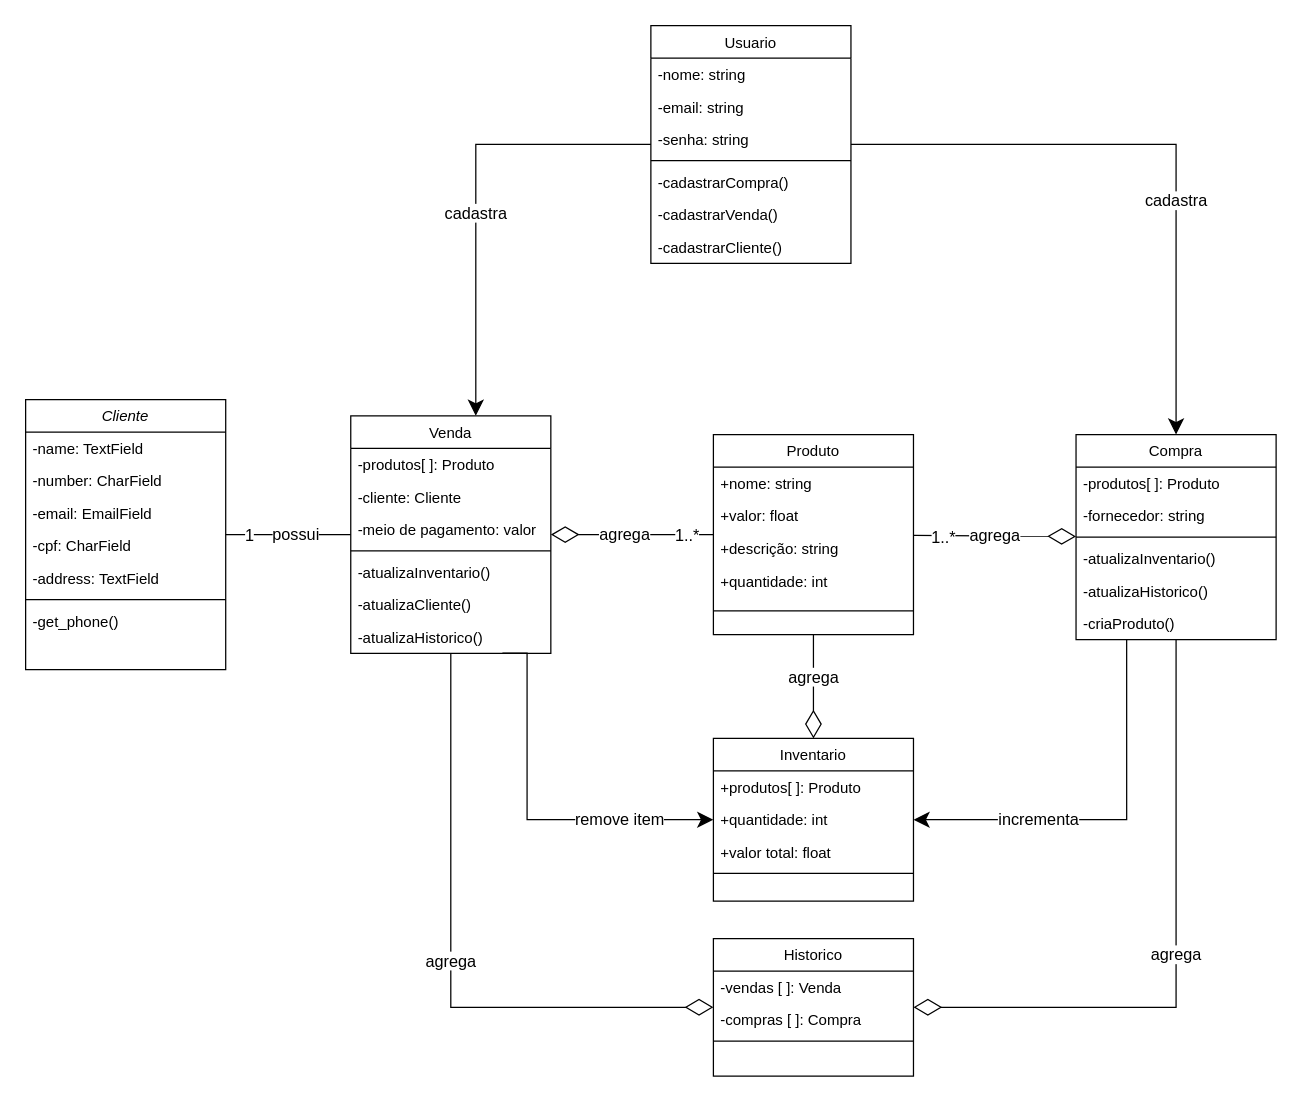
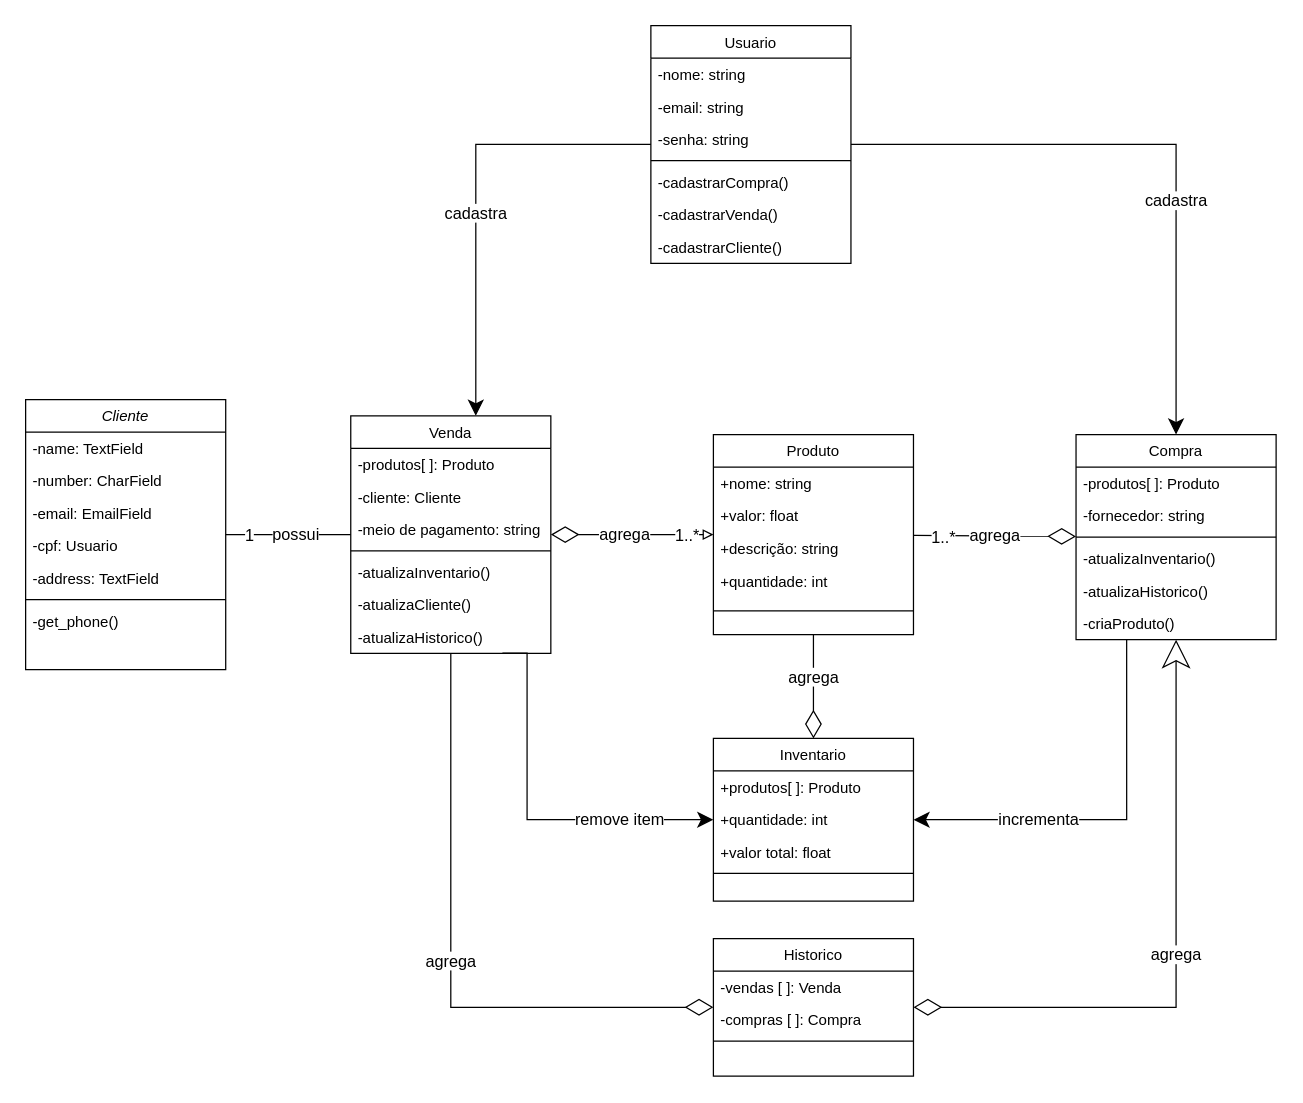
node "-meio de pagamento: valor": label "-meio de pagamento: valor" -> "-meio de pagamento: string"
edge "Produto" -> "Venda": arrowhead none -> block
node "-cpf: CharField": label "-cpf: CharField" -> "-cpf: Usuario"
edge "Compra" -> "Historico": arrowhead none -> classic
